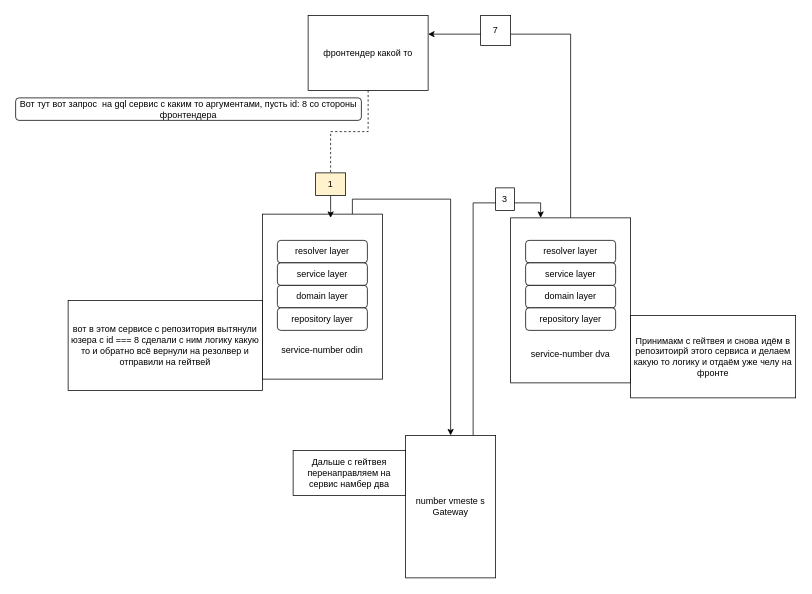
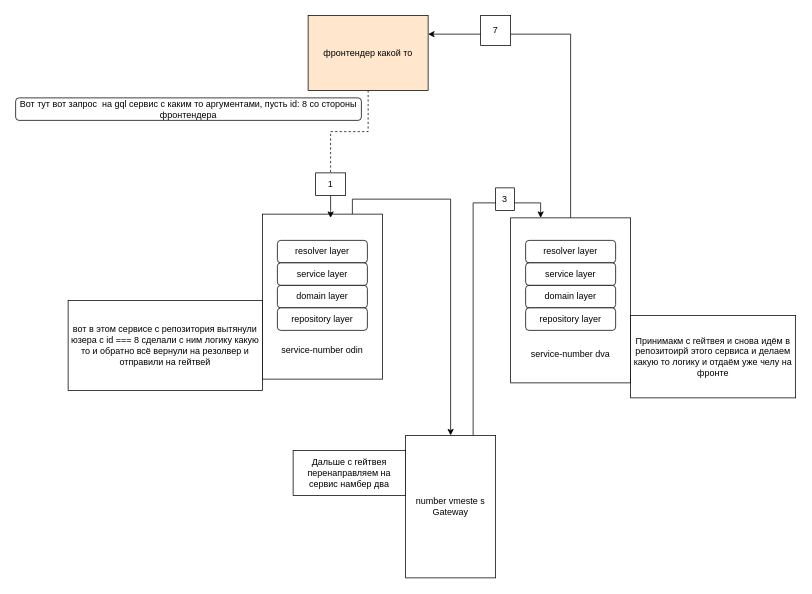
node "фронтендер какой то": fillcolor #ffffff -> #ffe6cc
node "1": fillcolor #fff2cc -> #ffffff
